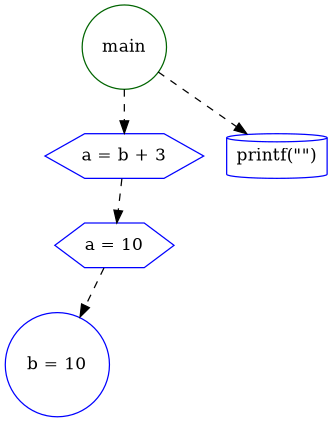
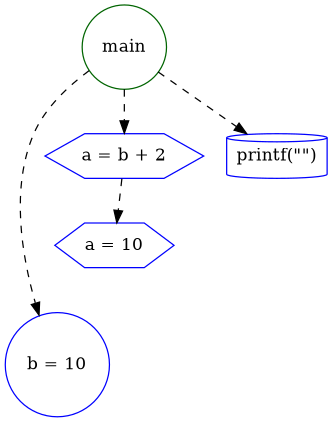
node "a = b + 3": label "a = b + 3" -> "a = b + 2"
edge "a = 10" -> "b = 10": now "main" -> "b = 10"
